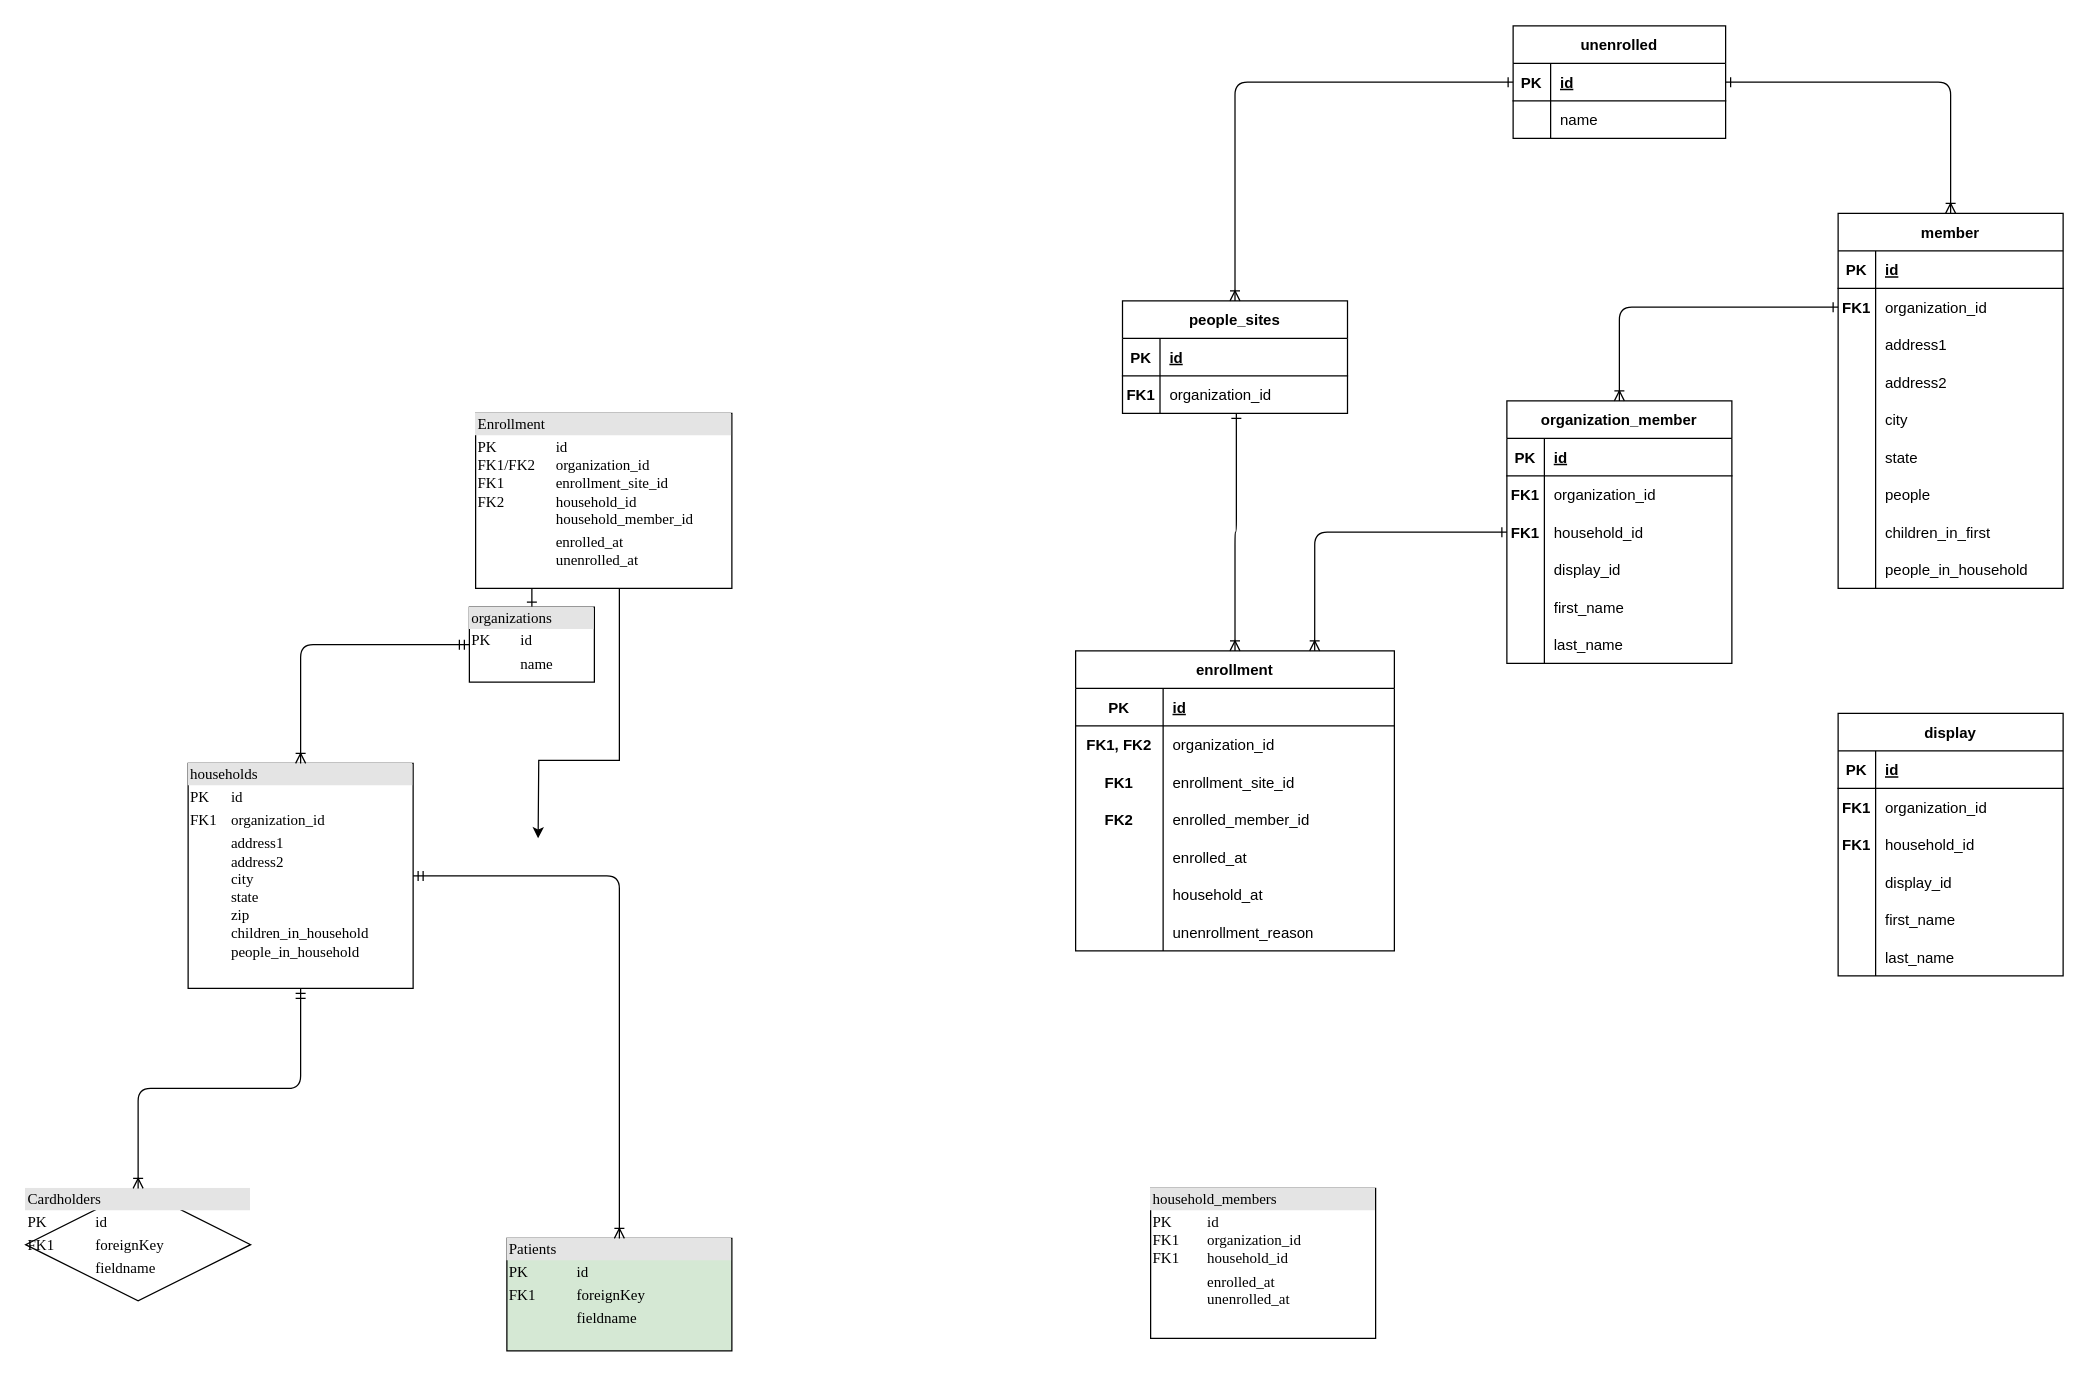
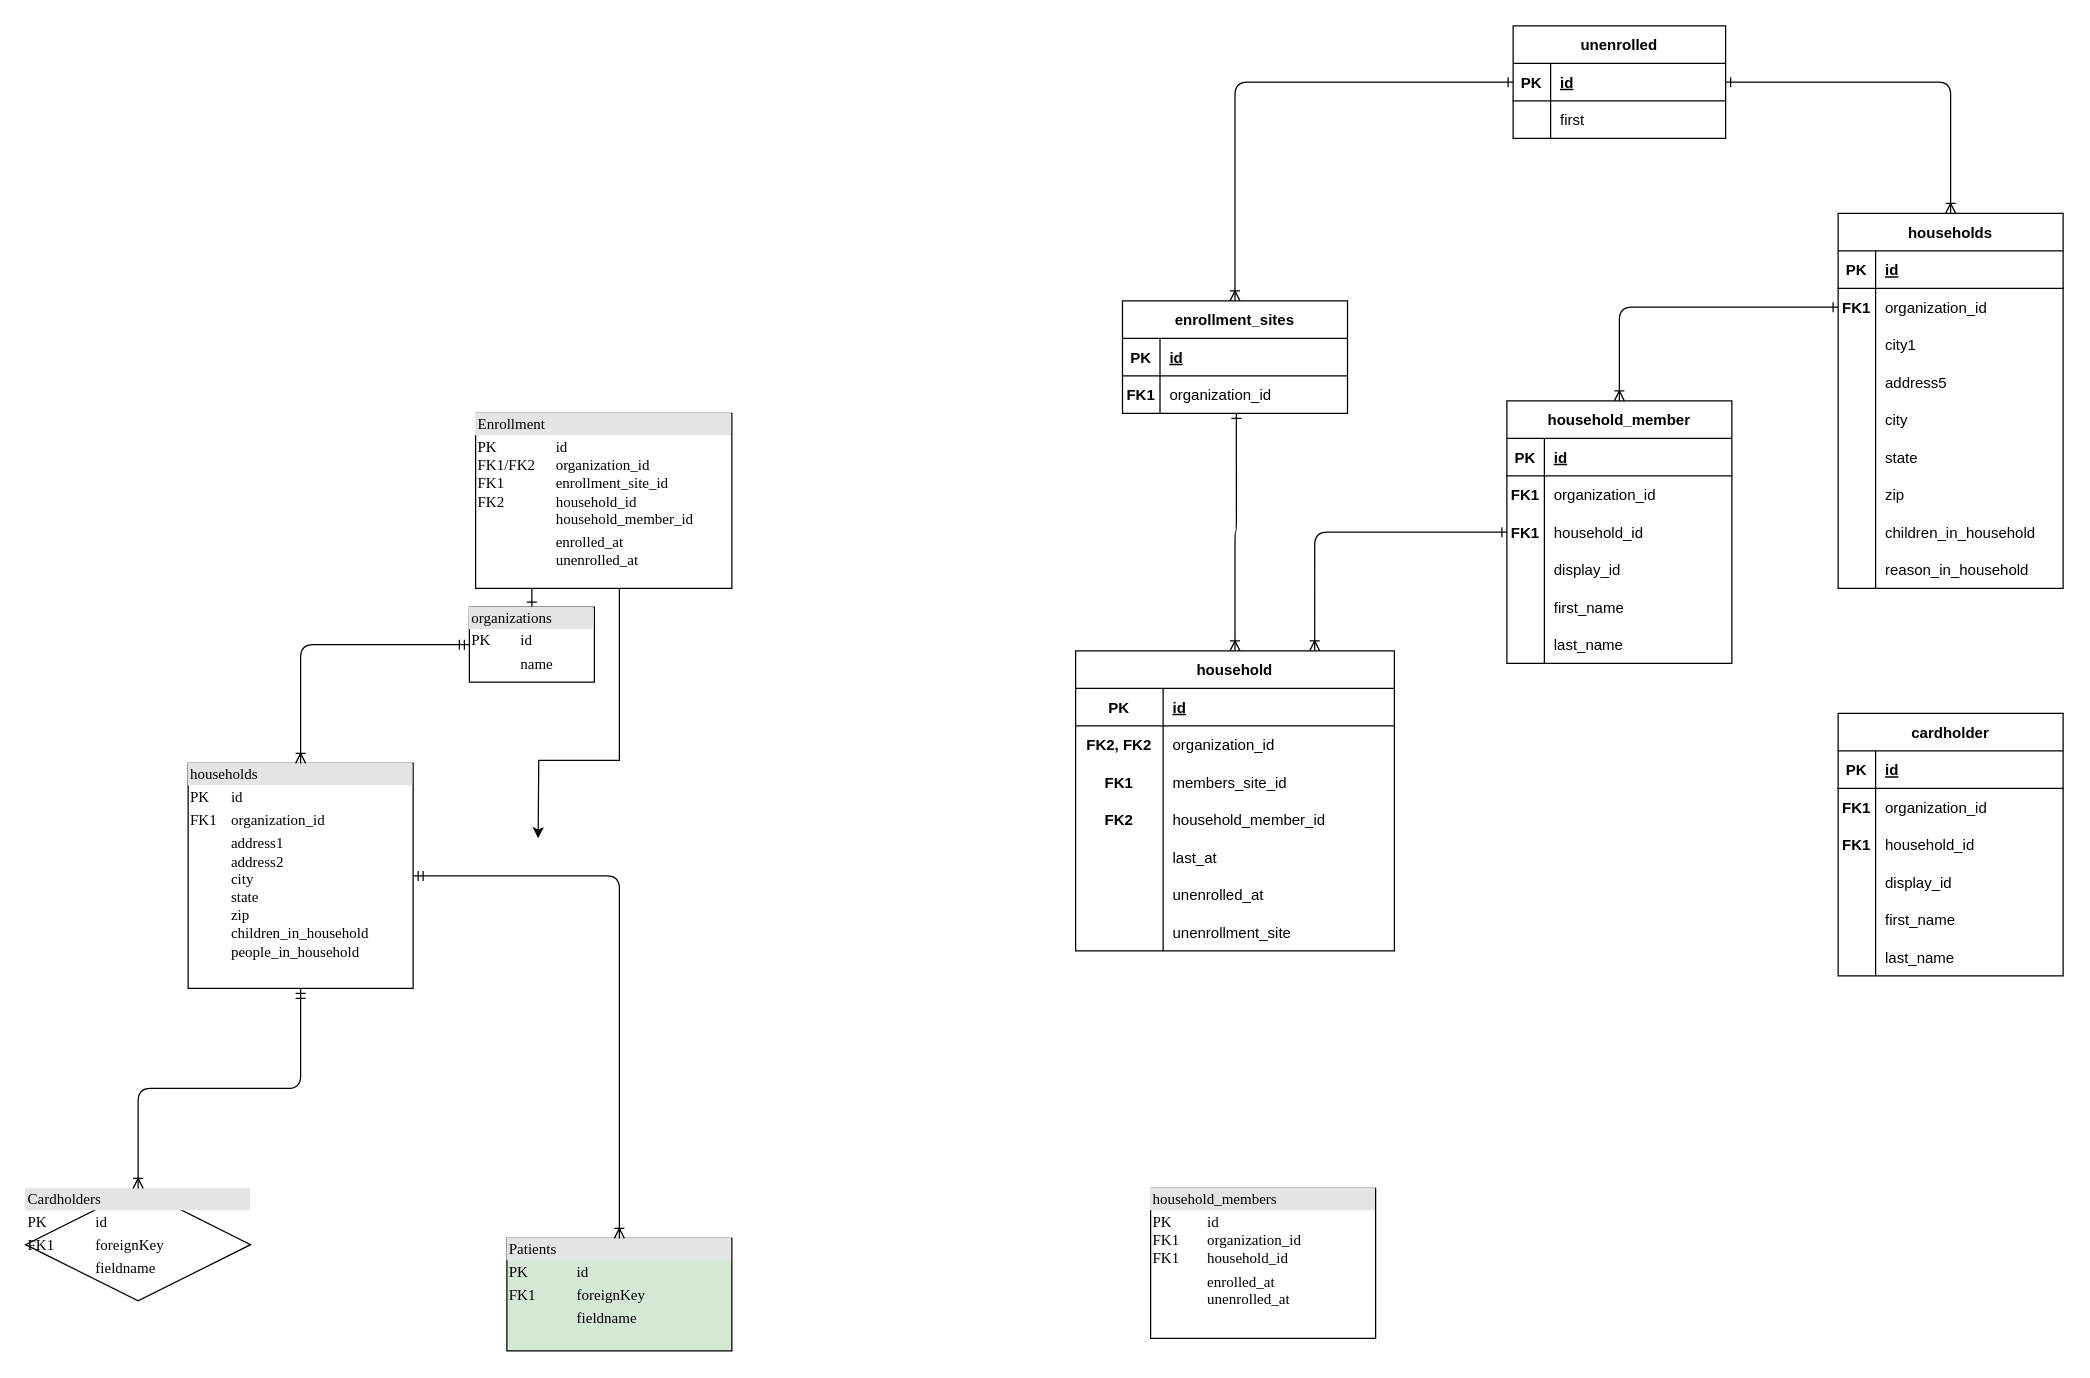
node "name": label "name" -> "first"
node "member": label "member" -> "households"
node "people_sites": label "people_sites" -> "enrollment_sites"
node "address1": label "address1" -> "city1"
node "address2": label "address2" -> "address5"
node "organization_member": label "organization_member" -> "household_member"
node "people": label "people" -> "zip"
node "children_in_first": label "children_in_first" -> "children_in_household"
node "people_in_household": label "people_in_household" -> "reason_in_household"
node "enrollment": label "enrollment" -> "household"
node "display": label "display" -> "cardholder"
node "FK1, FK2": label "FK1, FK2" -> "FK2, FK2"
node "enrollment_site_id": label "enrollment_site_id" -> "members_site_id"
node "enrolled_member_id": label "enrolled_member_id" -> "household_member_id"
node "enrolled_at": label "enrolled_at" -> "last_at"
node "household_at": label "household_at" -> "unenrolled_at"
node "unenrollment_reason": label "unenrollment_reason" -> "unenrollment_site"
